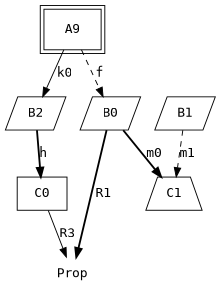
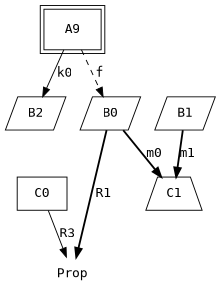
edge "B2" -> "C0": removed, label "h"
edge "B1" -> "C1": style dashed -> bold
